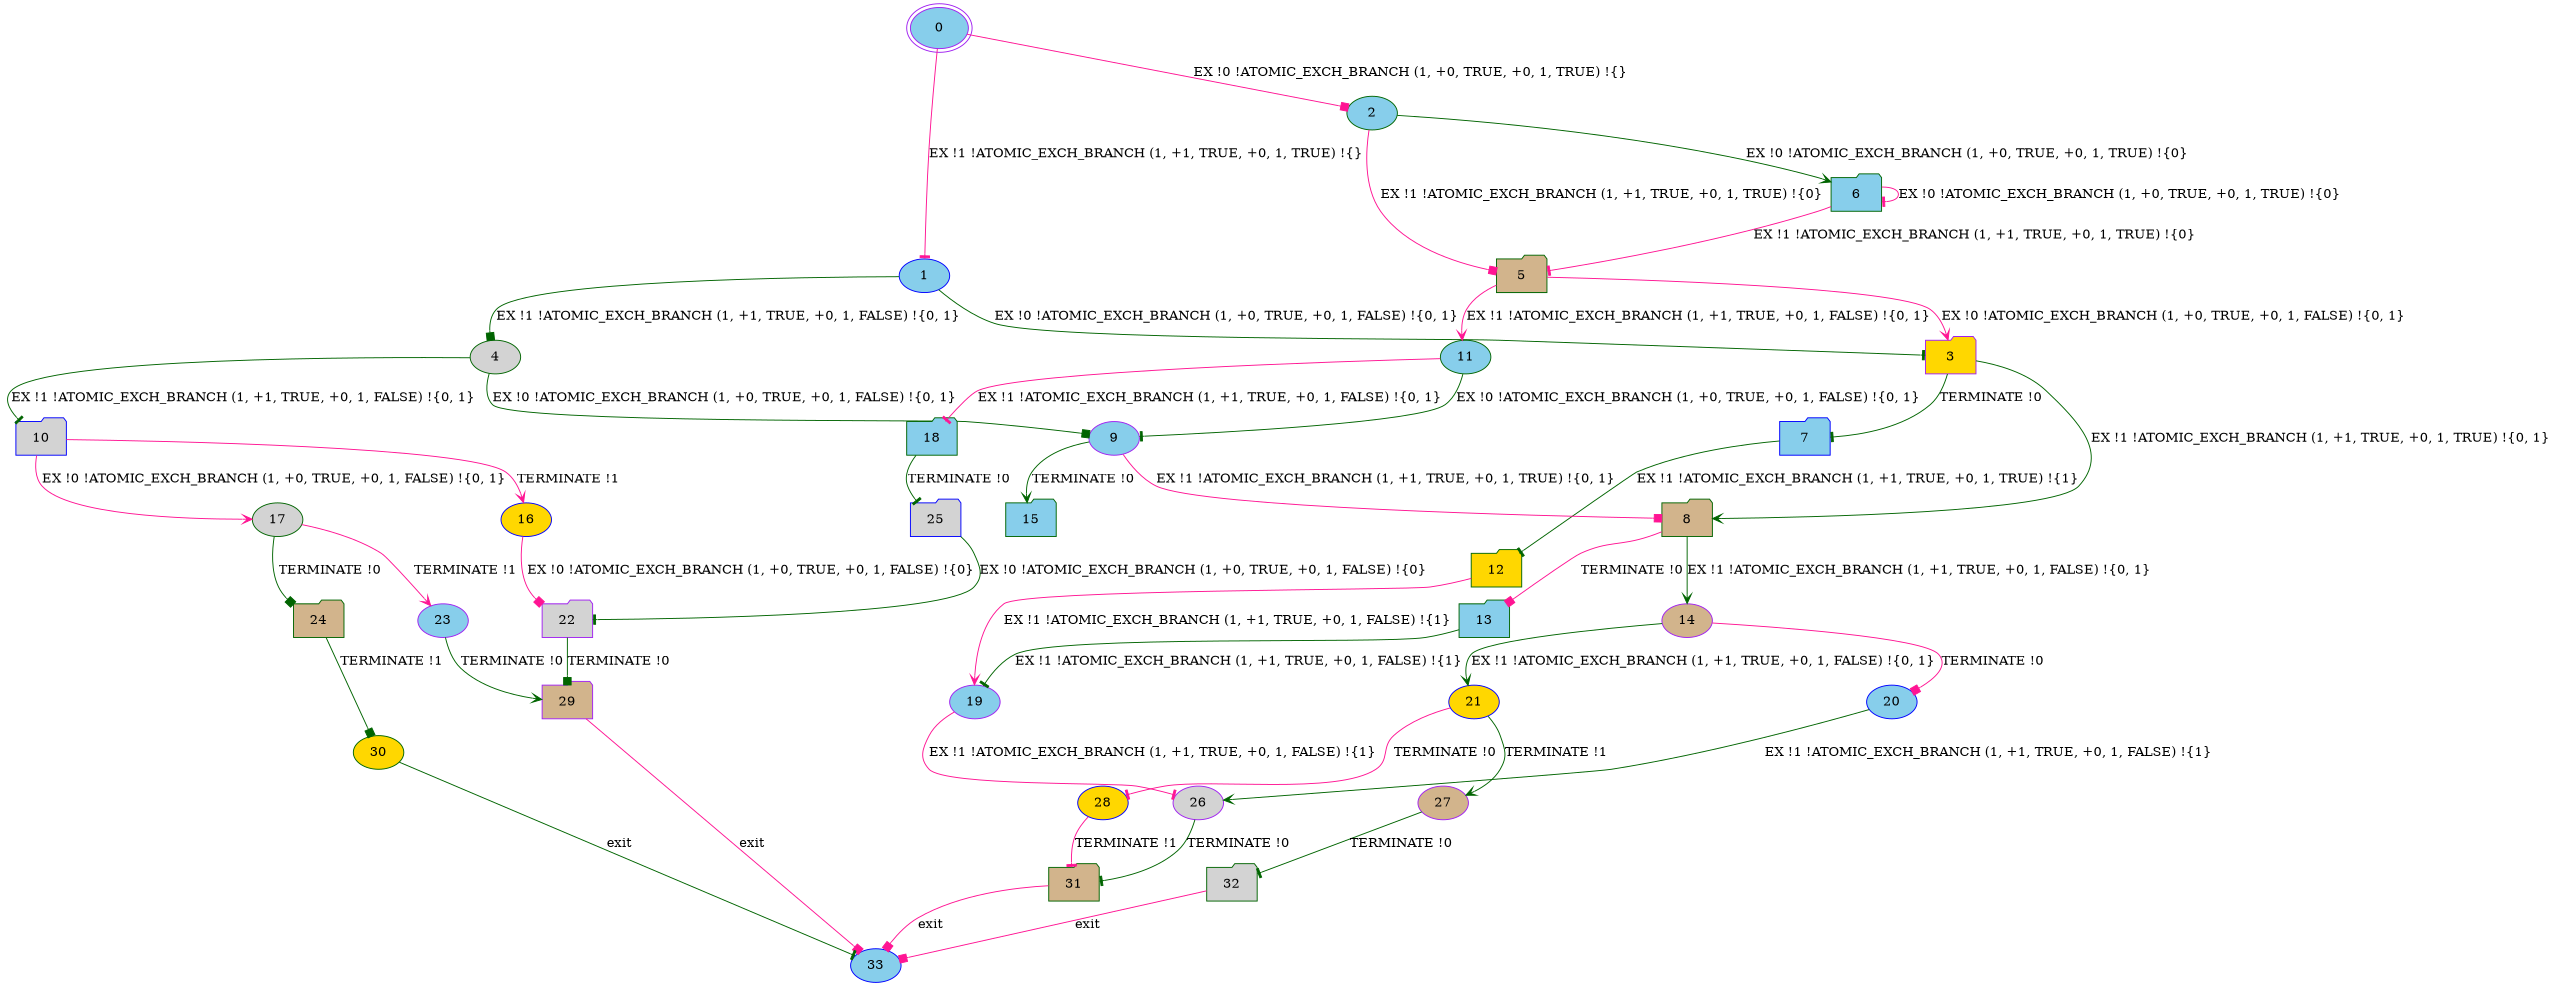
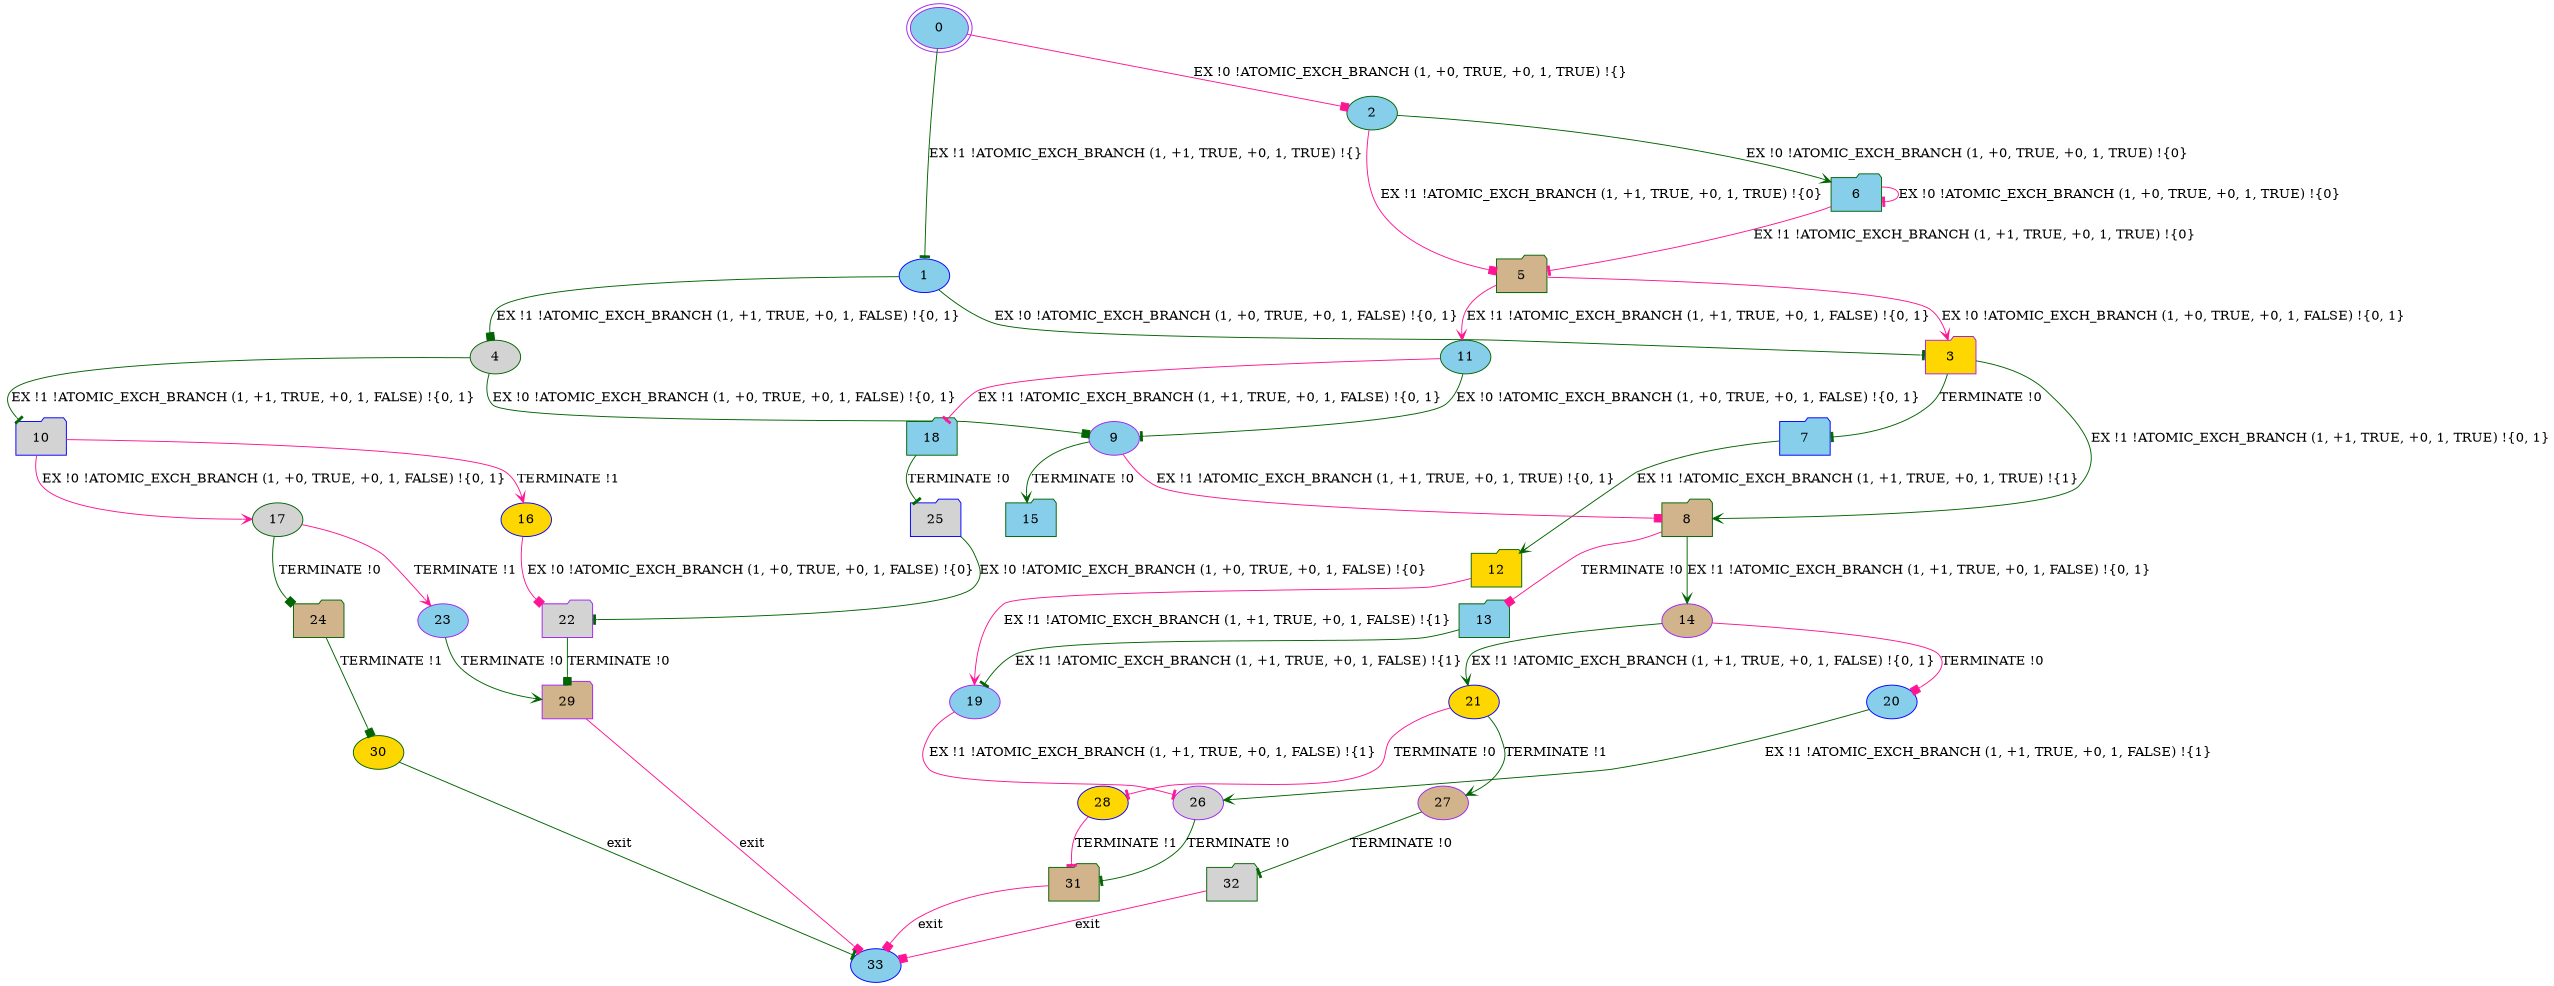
edge "0" -> "1": color deeppink -> darkgreen
edge "7" -> "12": arrowhead tee -> vee
